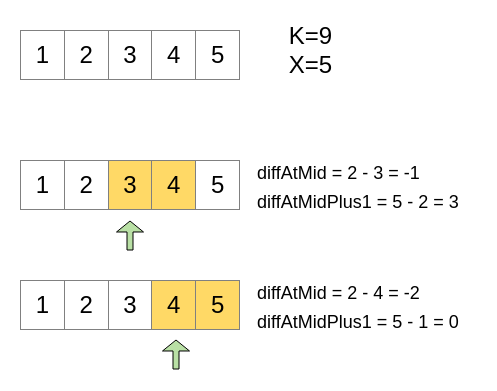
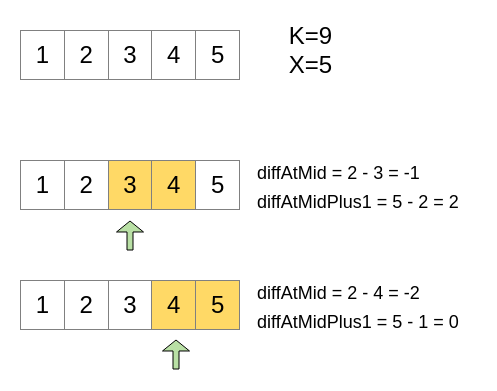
node "diffAtMid = 2 - 3 = -1 diffAtMidPlus1 = 5 - 2 = 3": label "diffAtMid = 2 - 3 = -1 diffAtMidPlus1 = 5 - 2 = 3" -> "diffAtMid = 2 - 3 = -1 diffAtMidPlus1 = 5 - 2 = 2"
